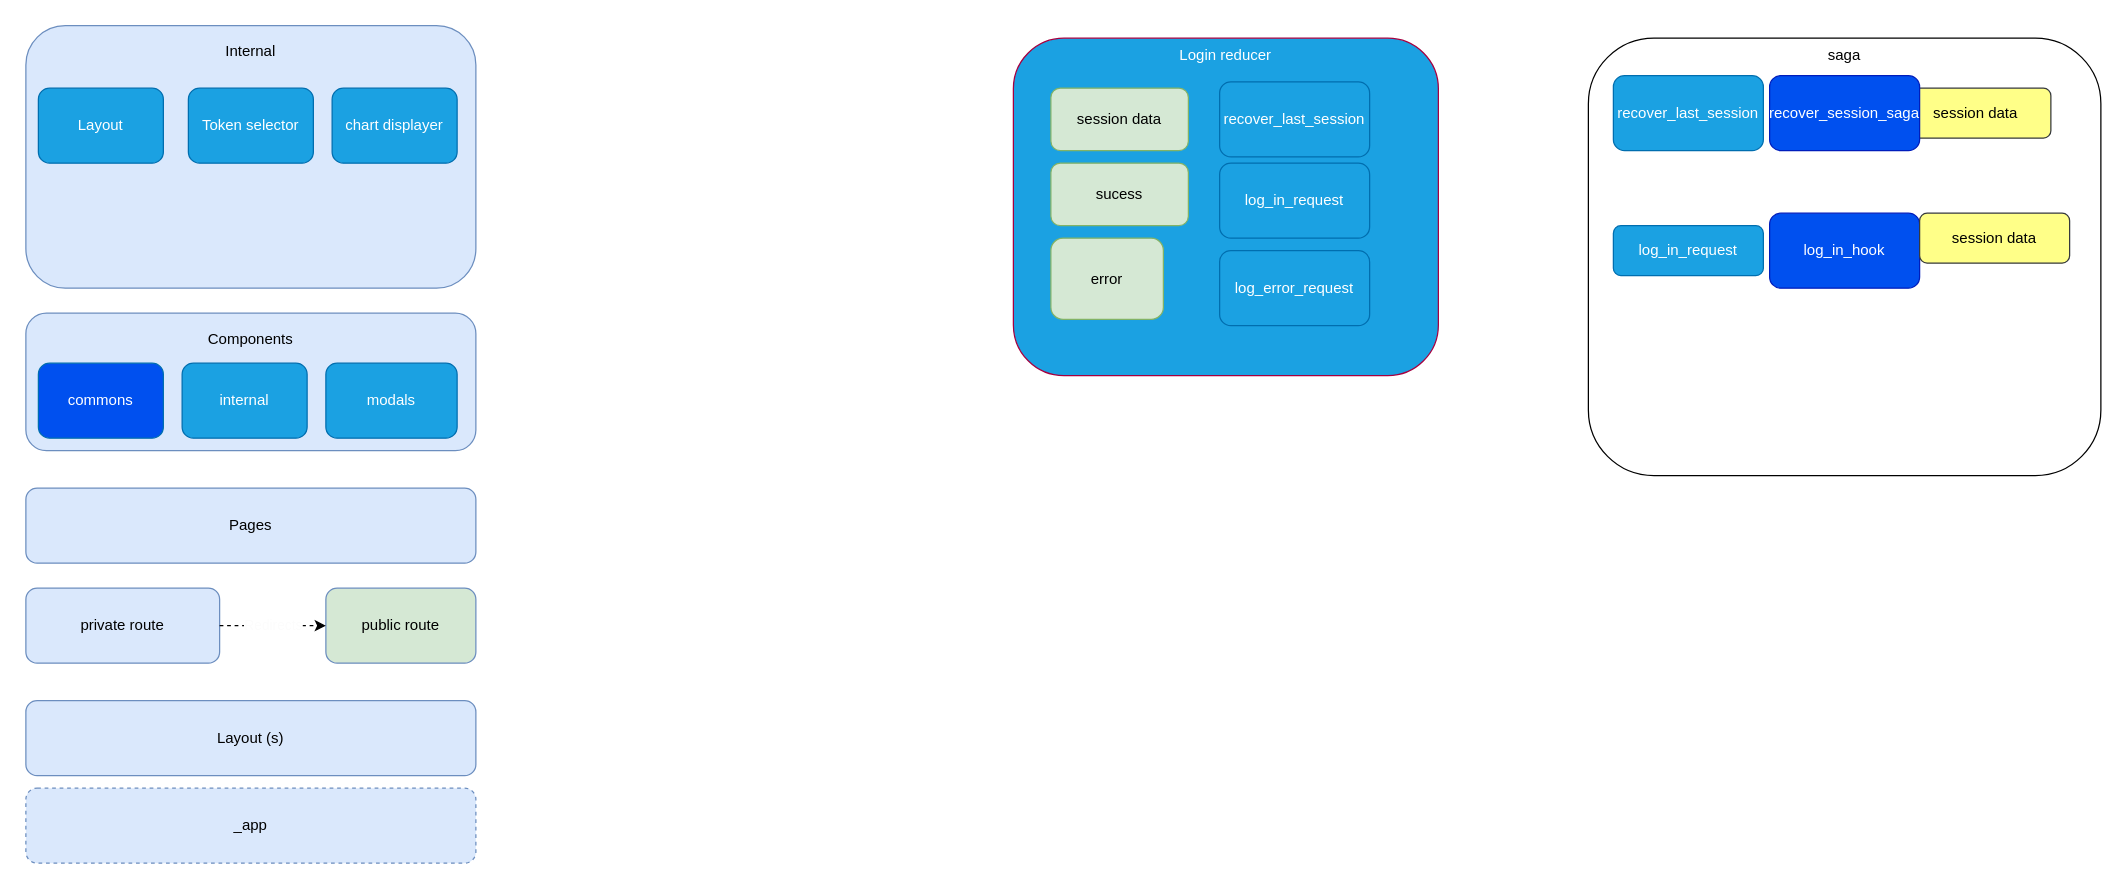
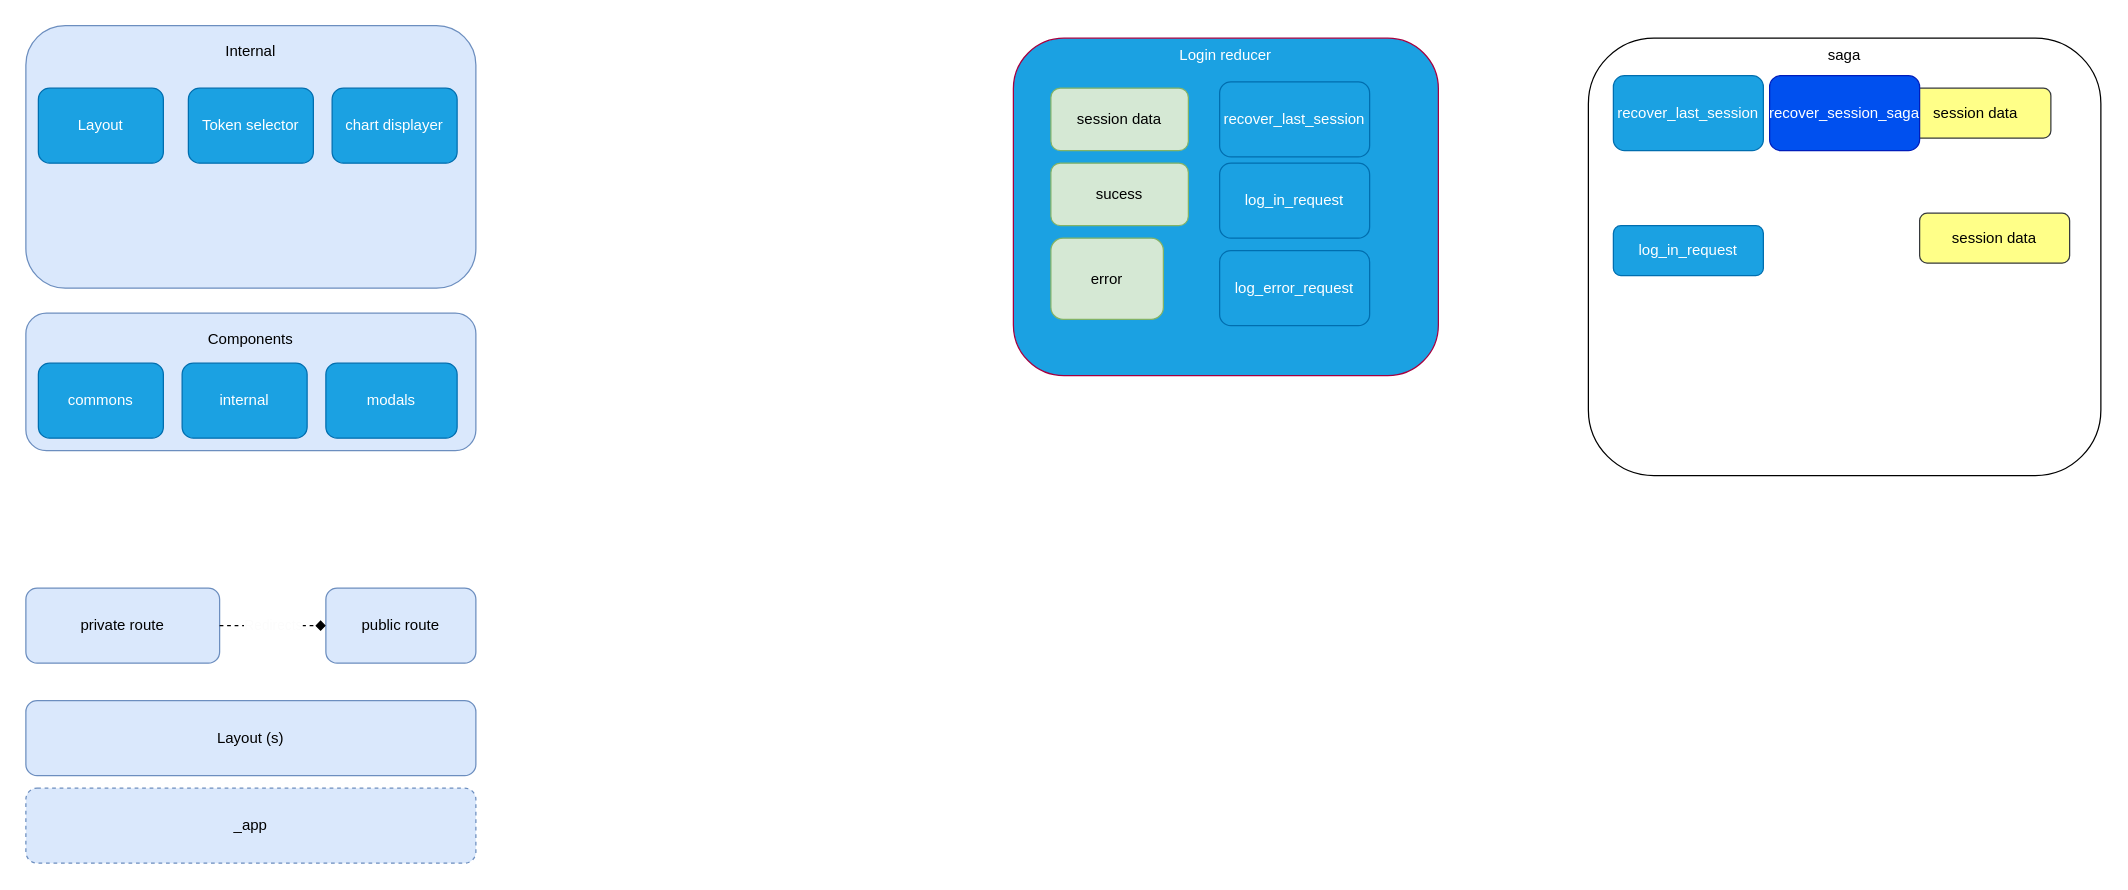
node "log_in_hook": removed
node "commons": fillcolor #0050ef -> #1ba1e2
node "Pages": removed
edge "private route" -> "public route": arrowhead classic -> diamond
node "public route": fillcolor #d5e8d4 -> #dae8fc
